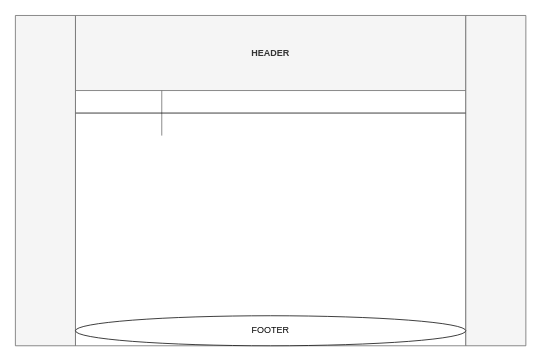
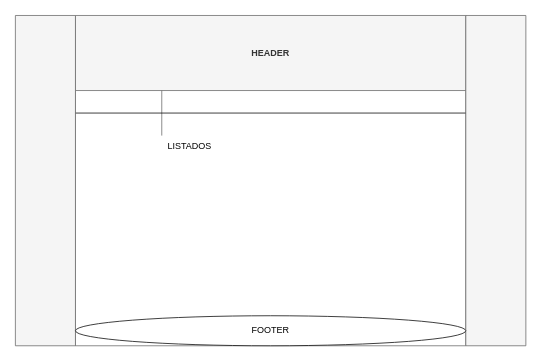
node "LISTADOS": added
